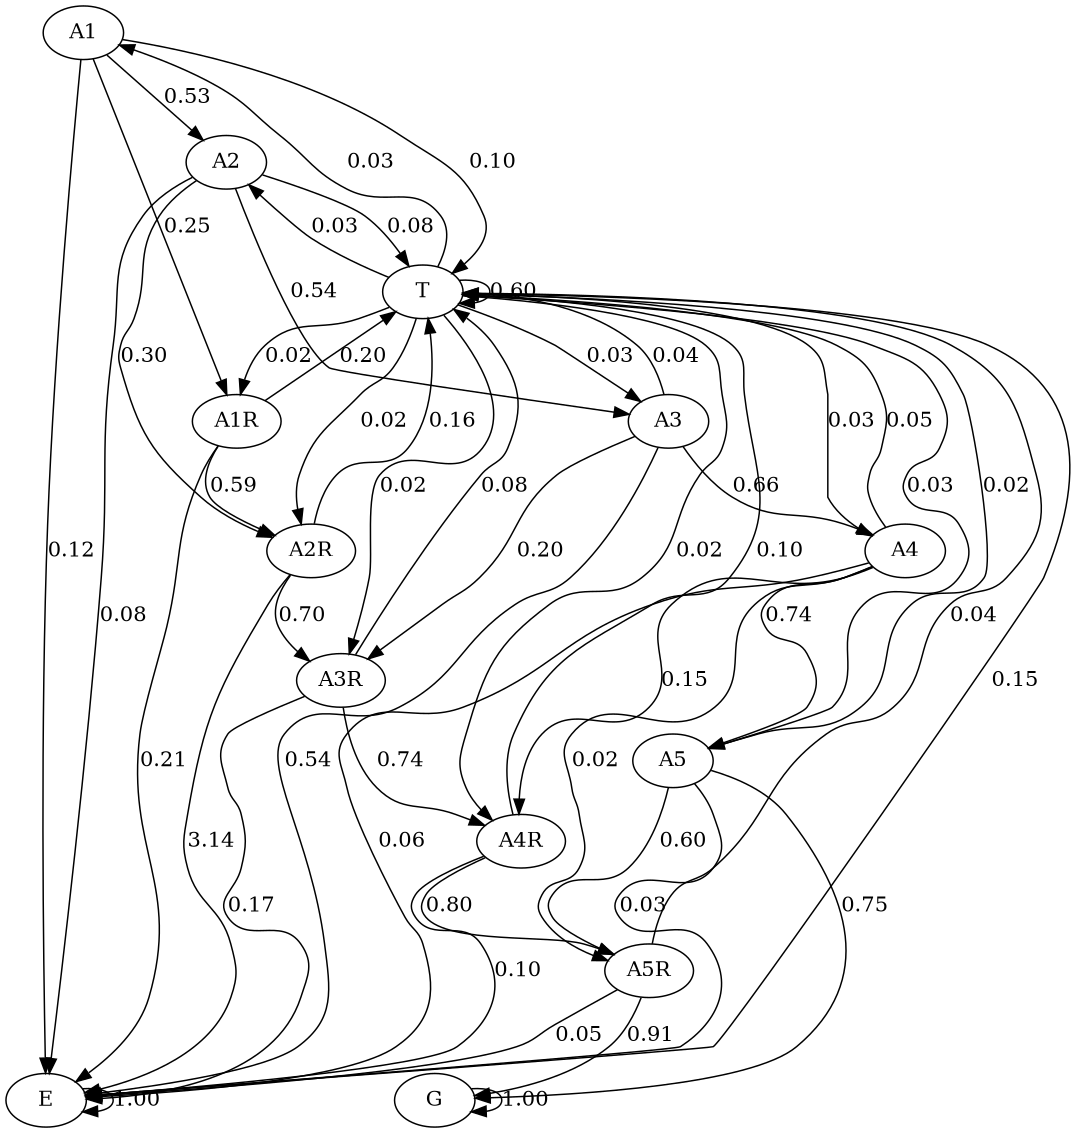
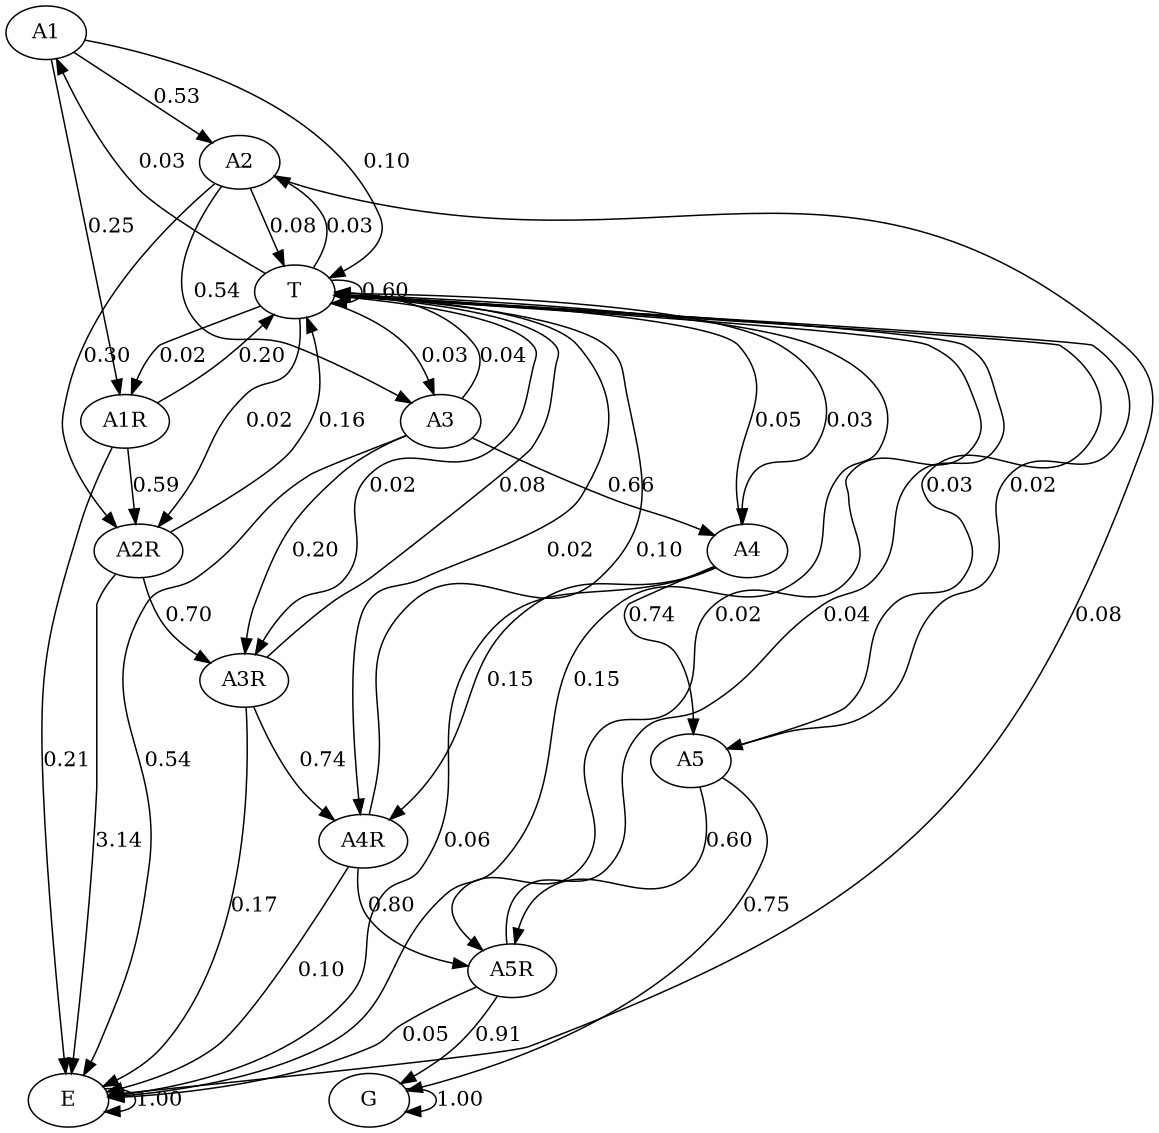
edge "A1" -> "E": removed, label "0.12"
edge "A4" -> "A5R": now "T" -> "A5R"
edge "A5" -> "E": removed, label "0.03"
